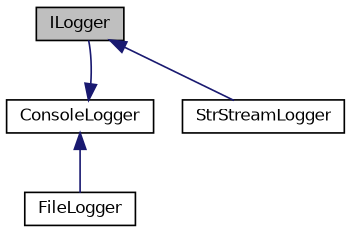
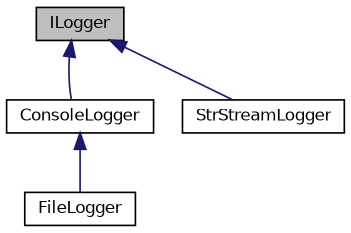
edge "ILogger" -> "ConsoleLogger": reversed
